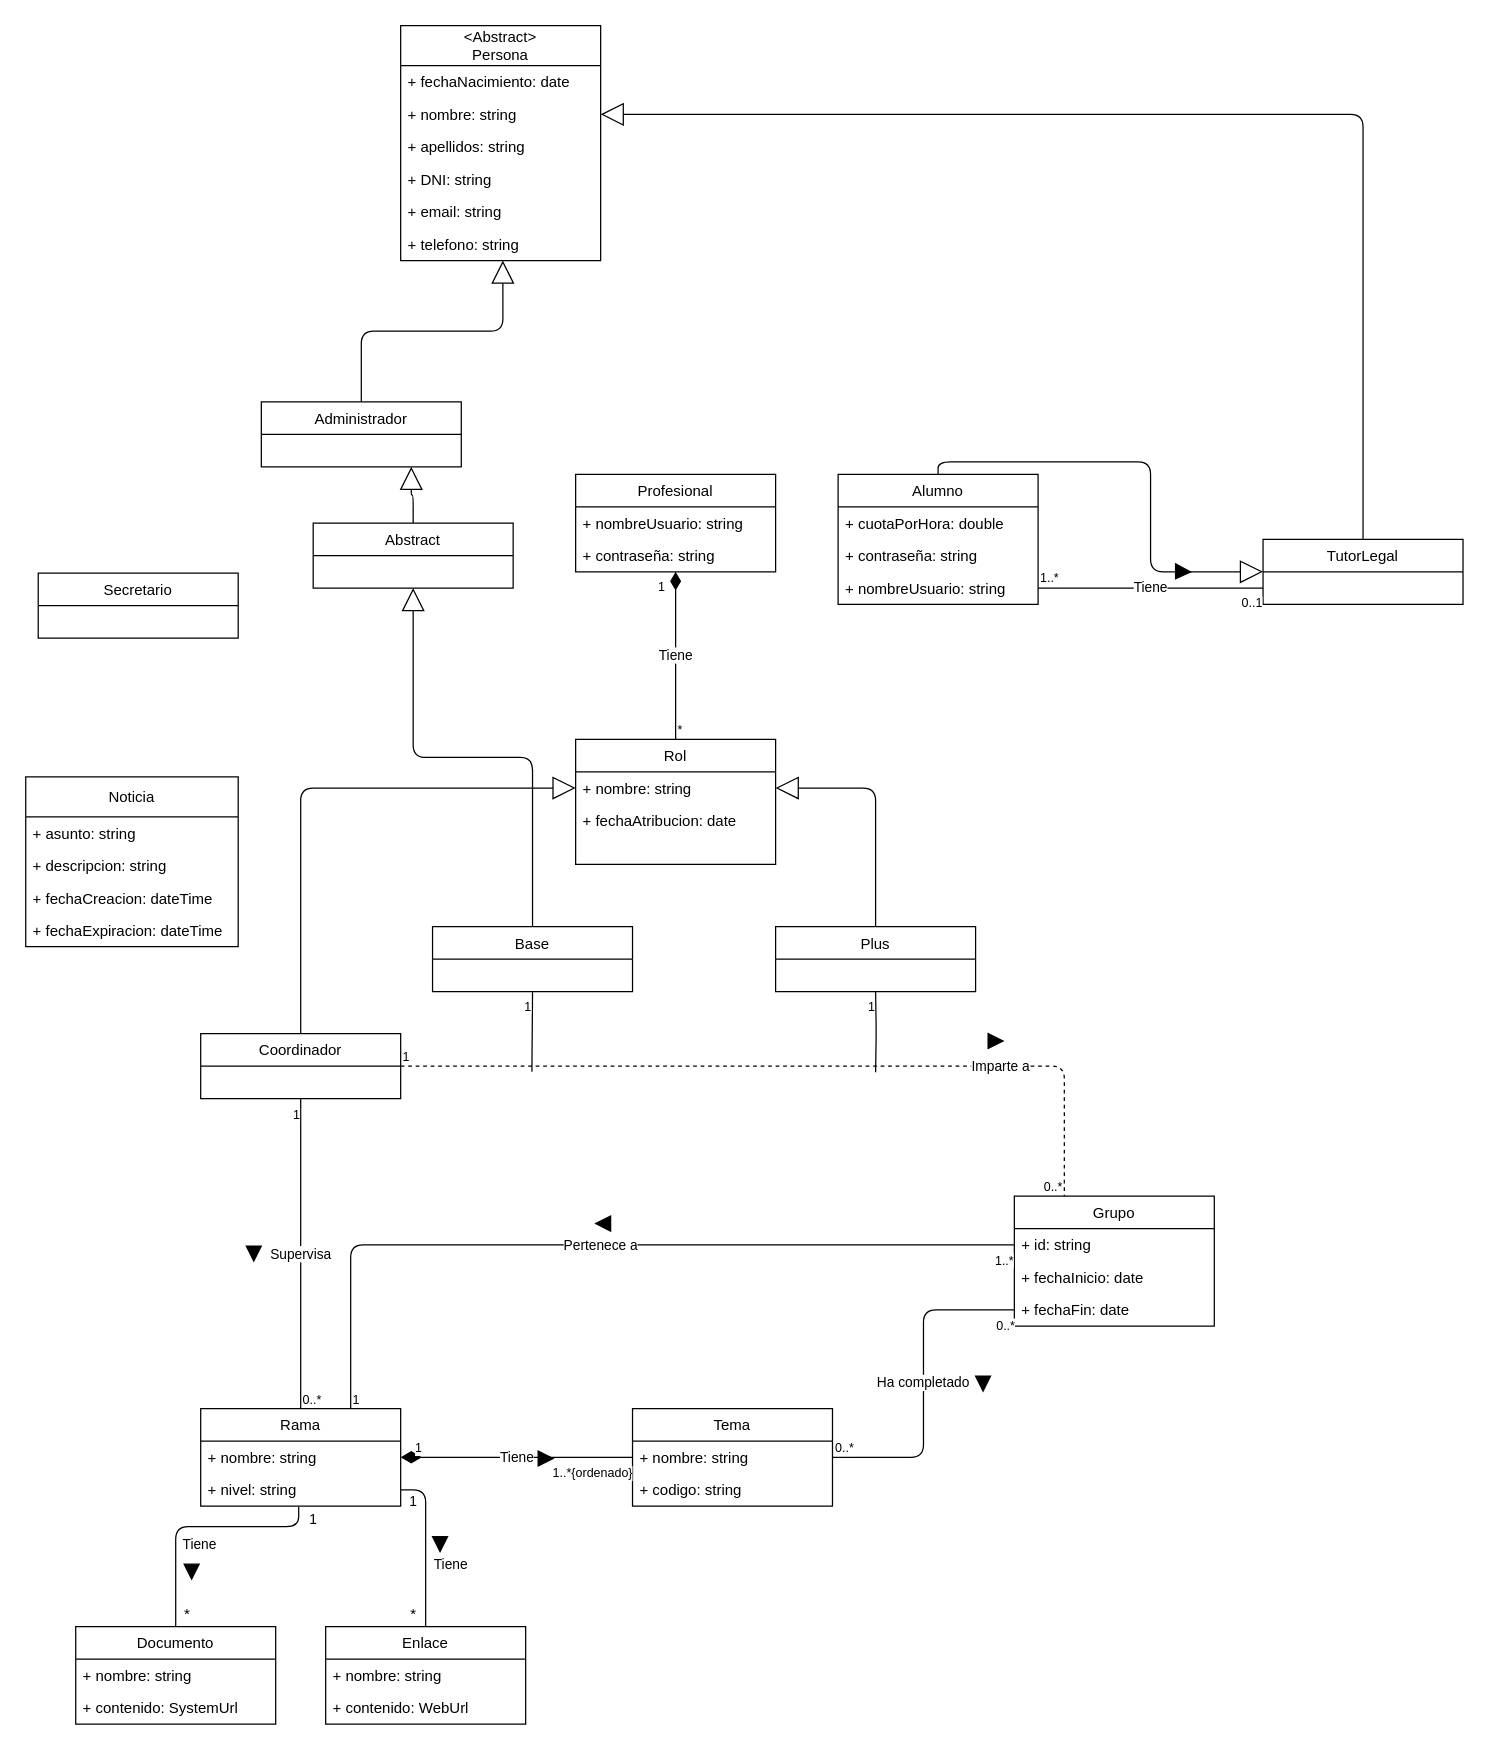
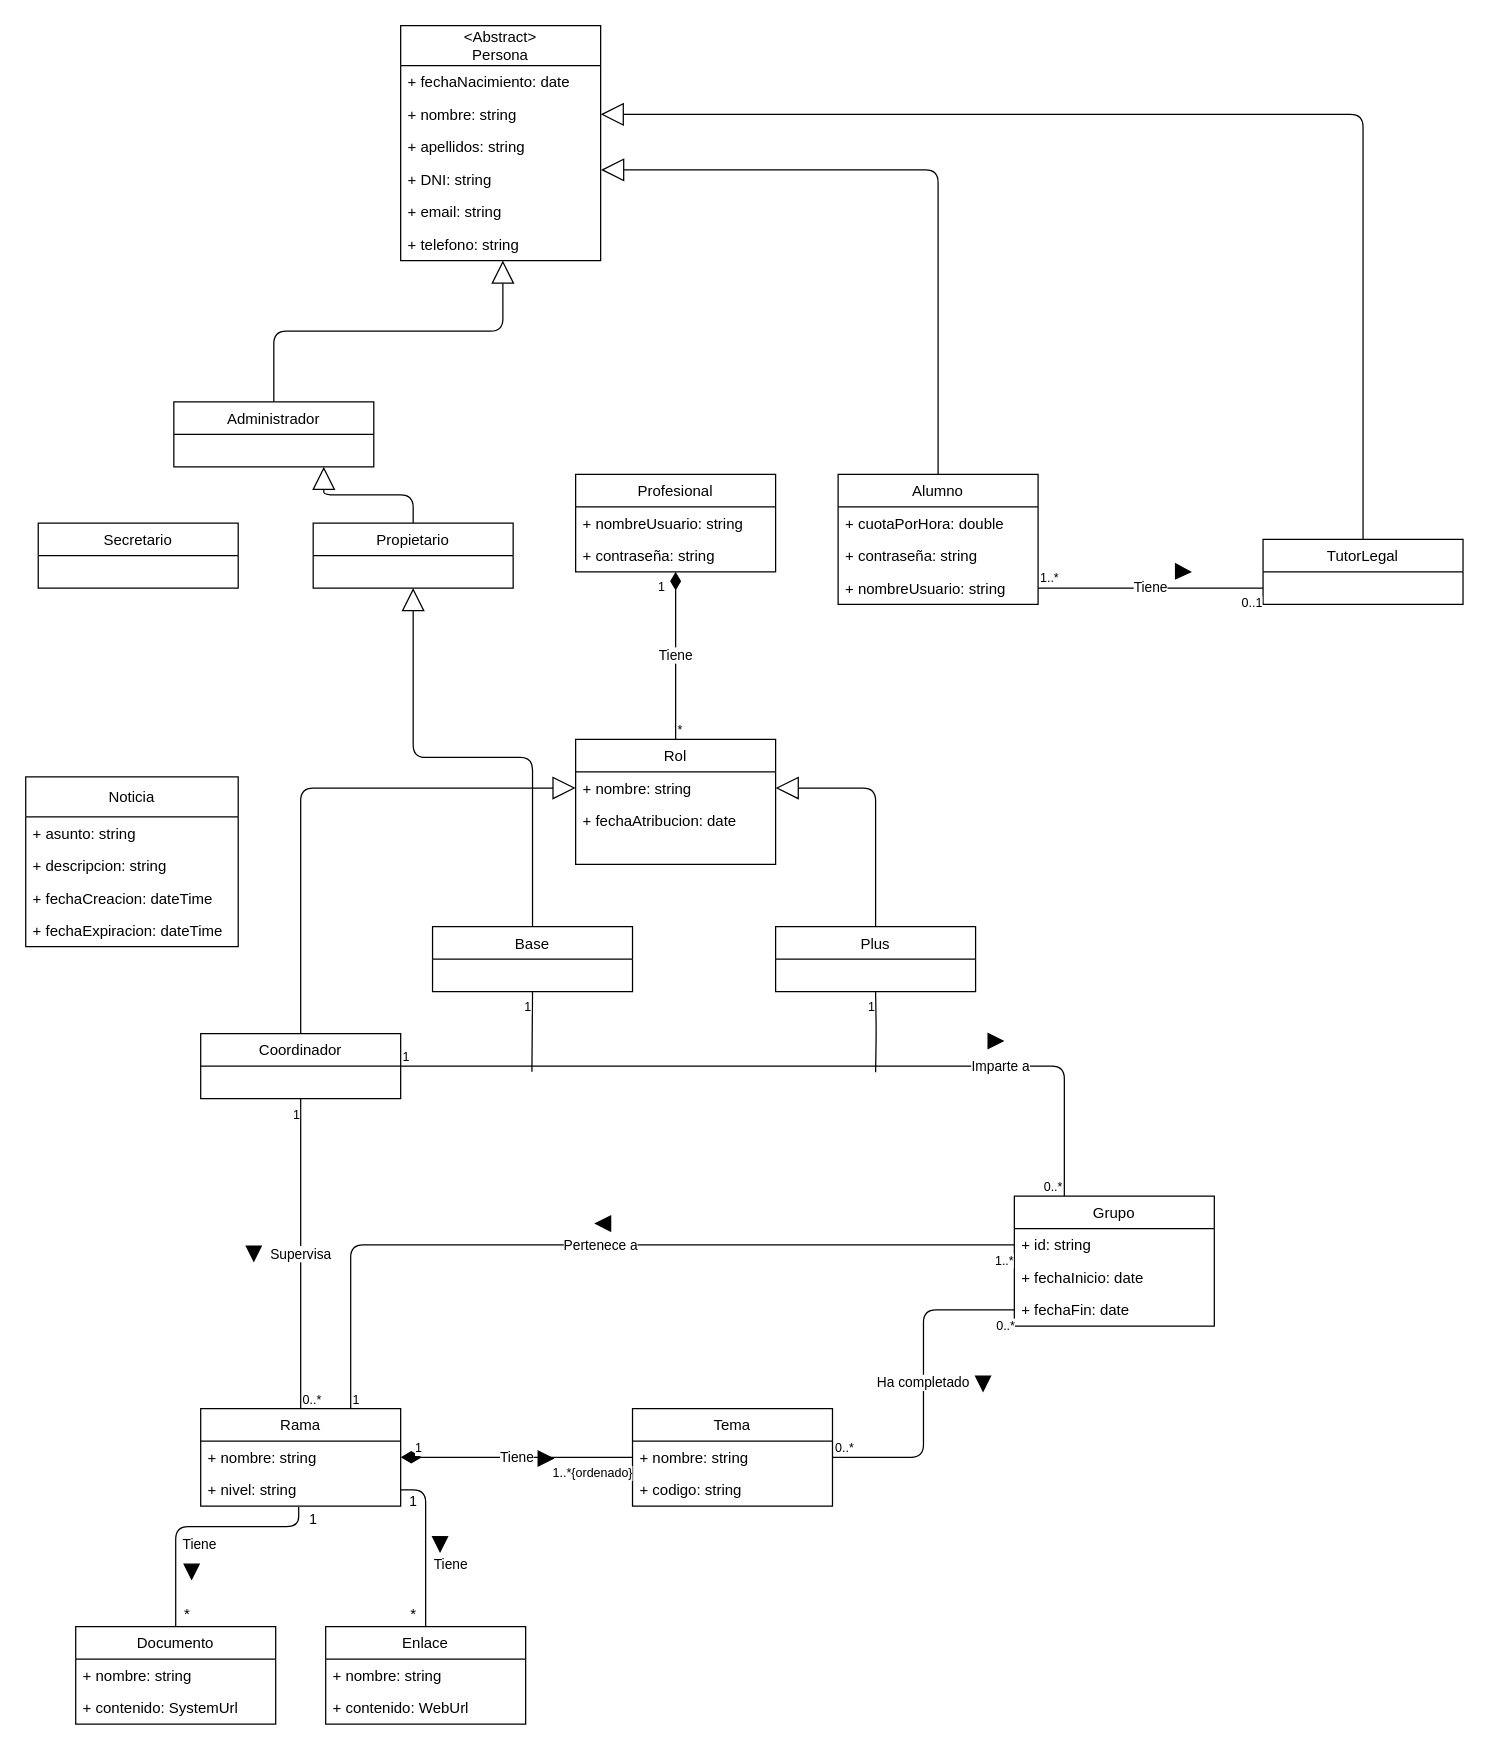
node "Administrador": moved (361, 434) -> (274, 434)
edge "Alumno" -> "TutorLegal": now "Alumno" -> "+ DNI: string"
node "Abstract": label "Abstract" -> "Propietario"
node "Secretario": moved (138, 606) -> (138, 556)
edge "Coordinador" -- "Grupo": style dashed -> solid
